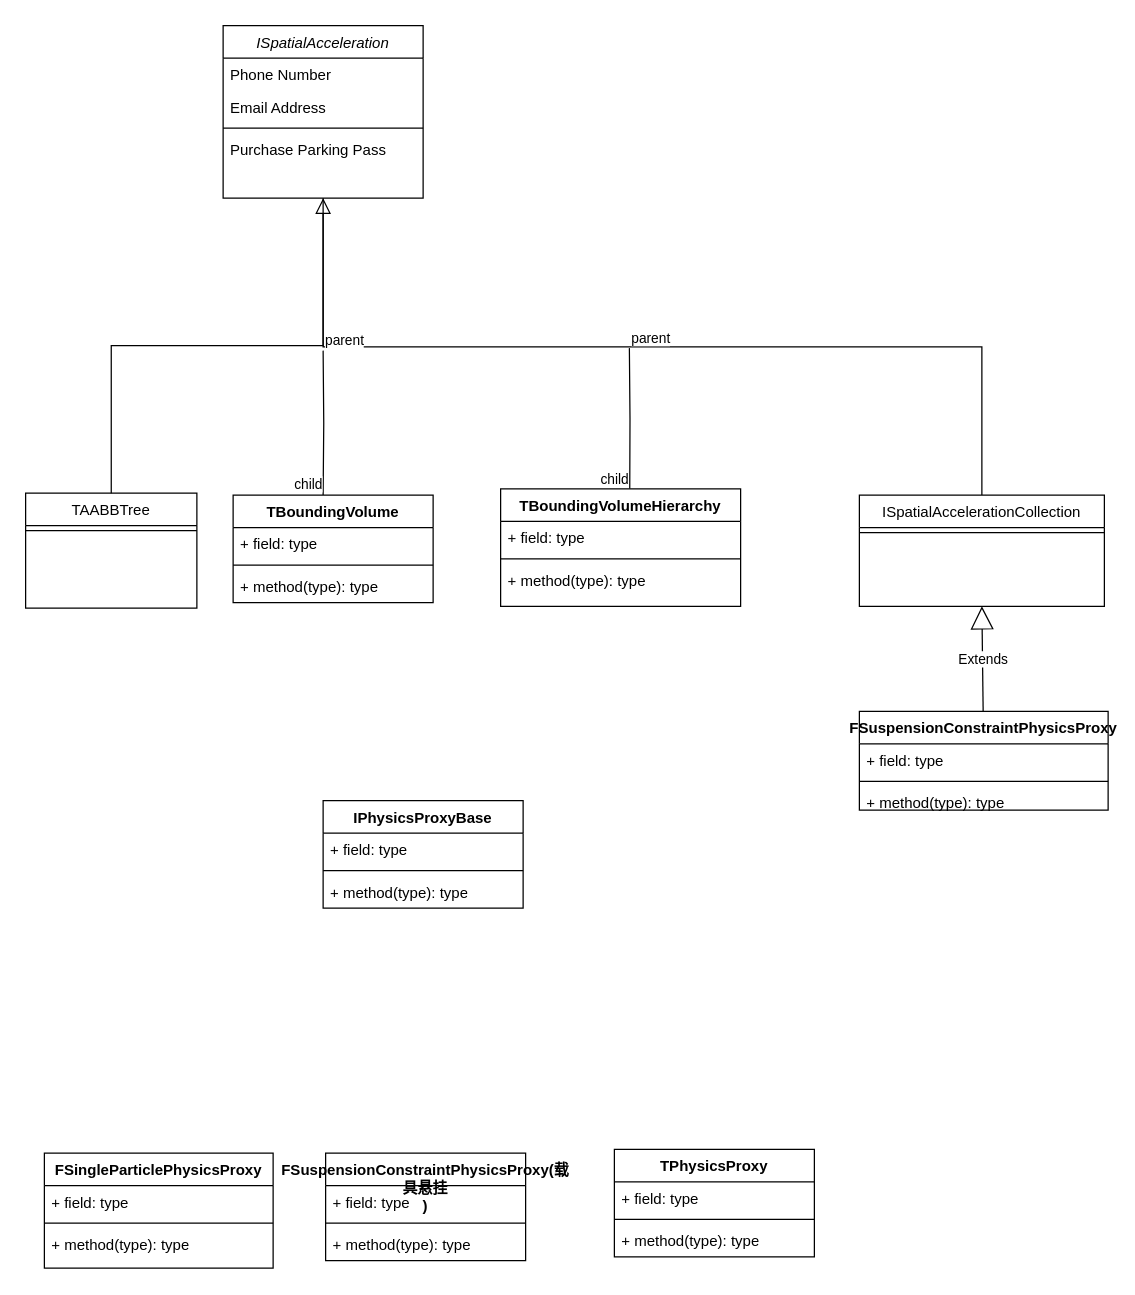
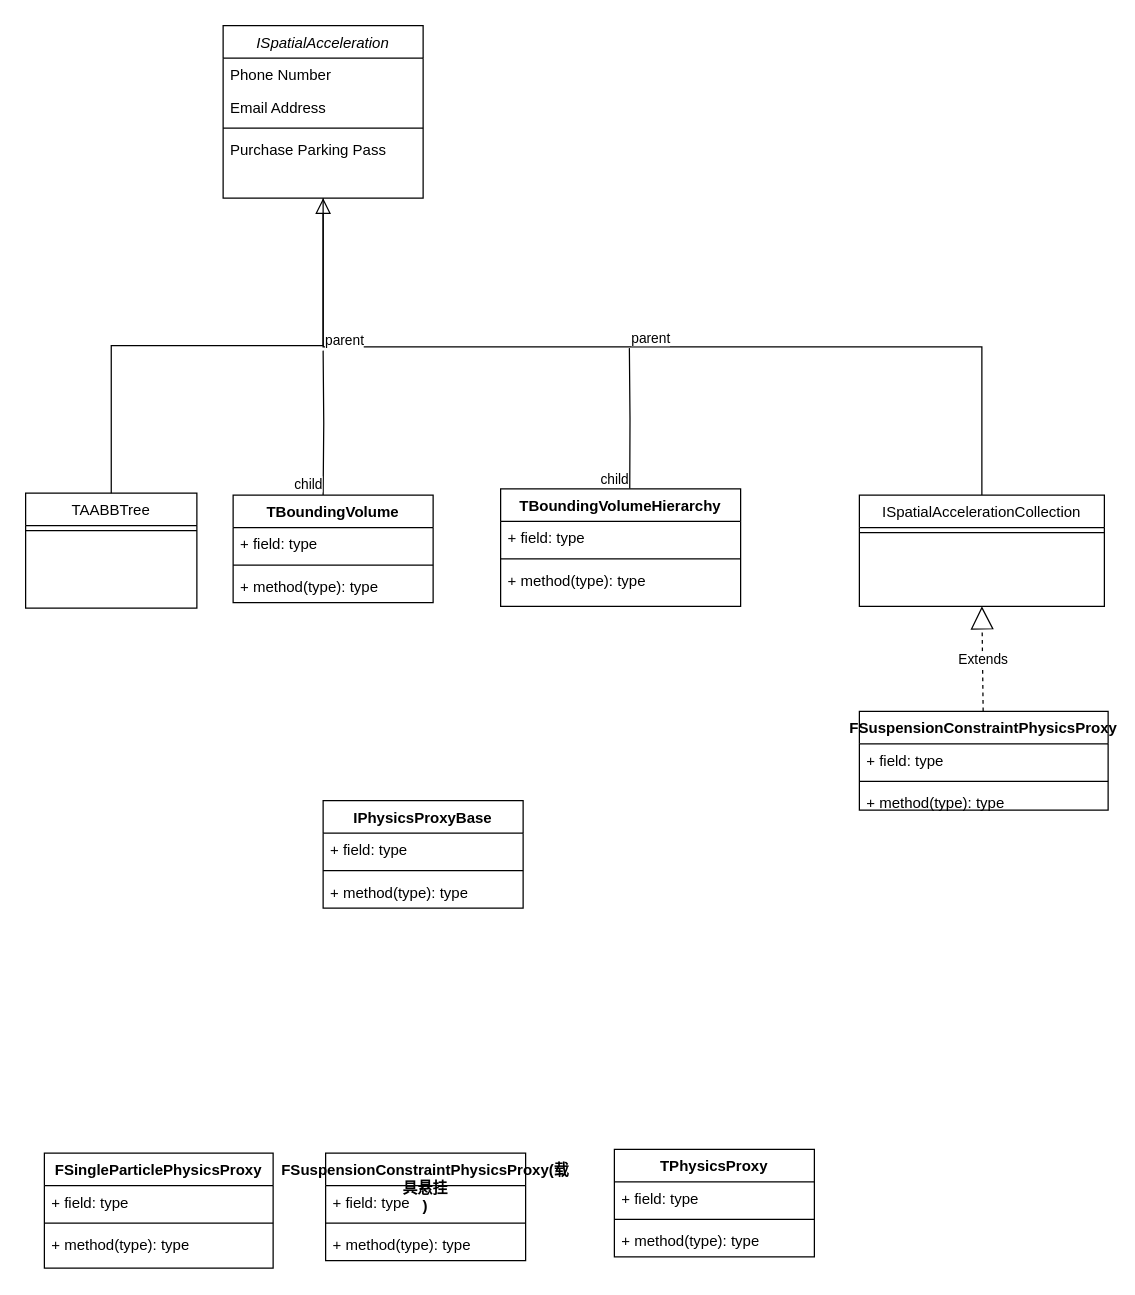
edge "FSuspensionConstraintPhysicsProxy" -> "ISpatialAccelerationCollection": style solid -> dashed
